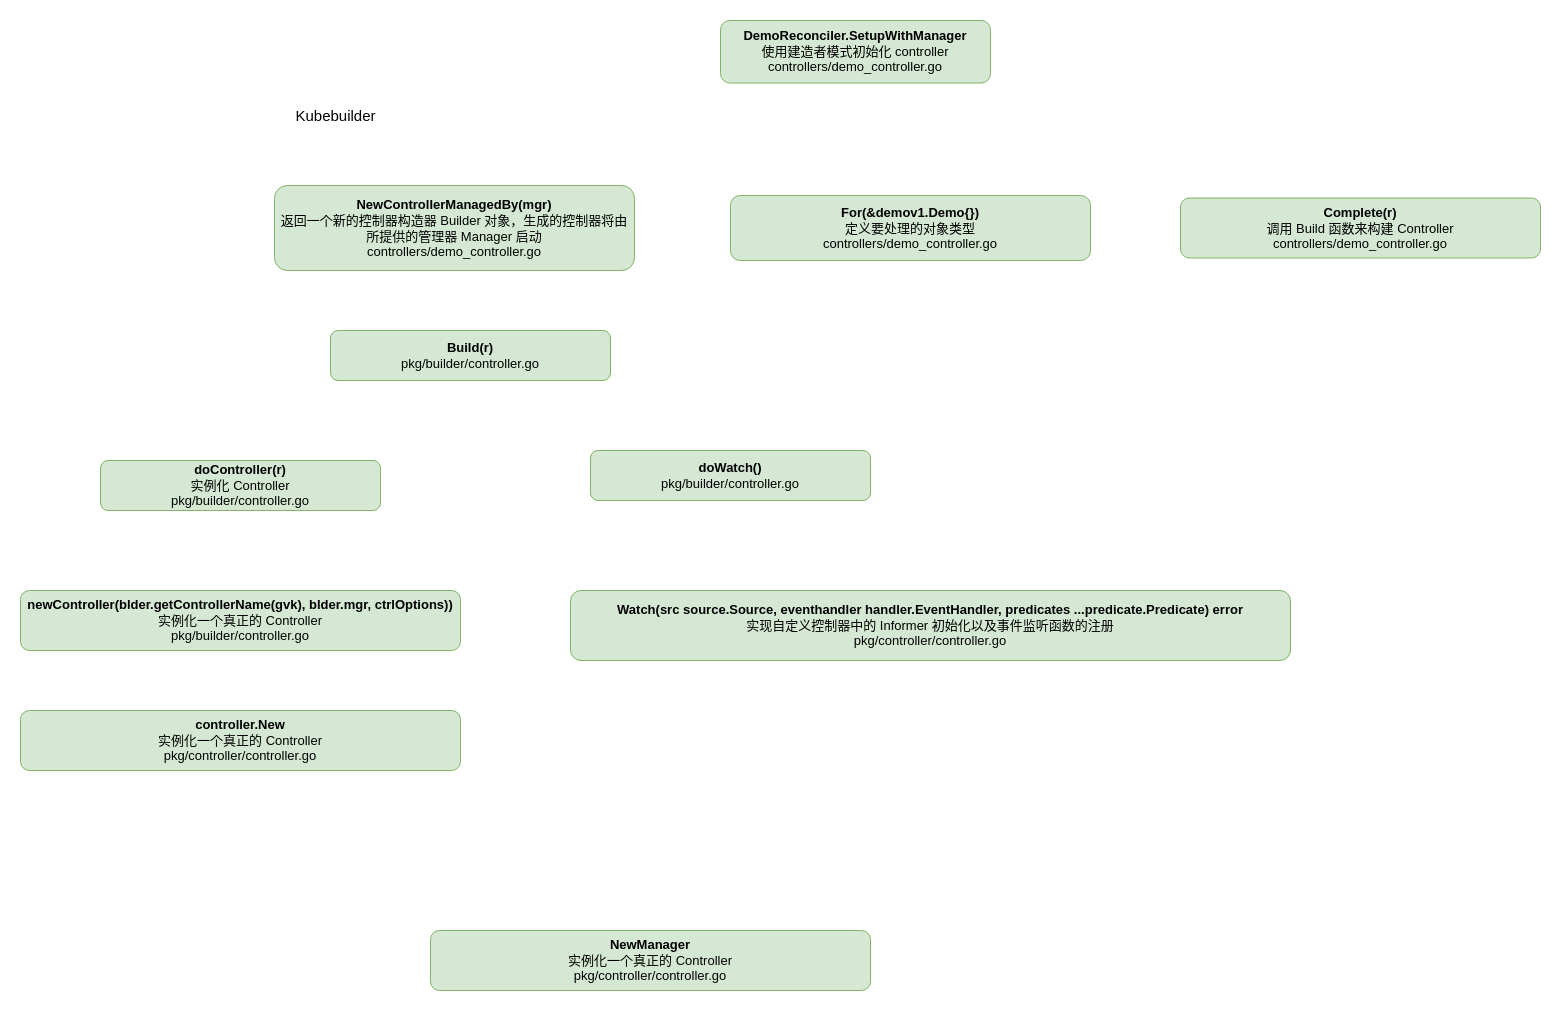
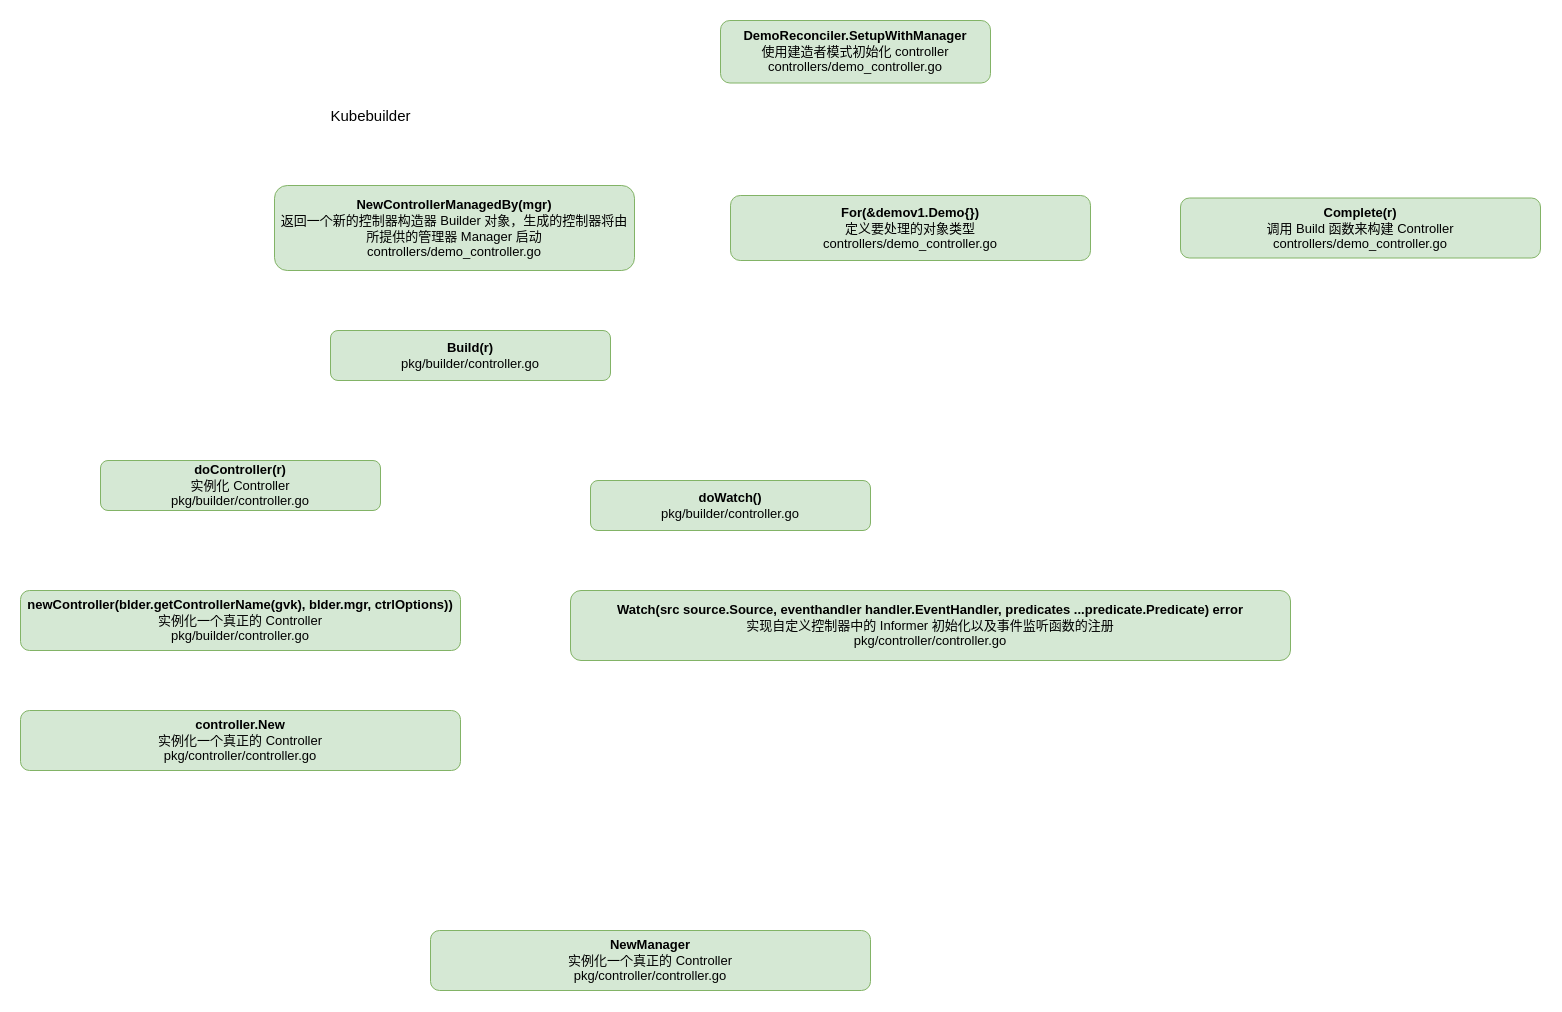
node "Kubebuilder": moved (336, 116) -> (371, 116)
node "doWatch() pkg/builder/controller.go": moved (731, 476) -> (731, 506)
